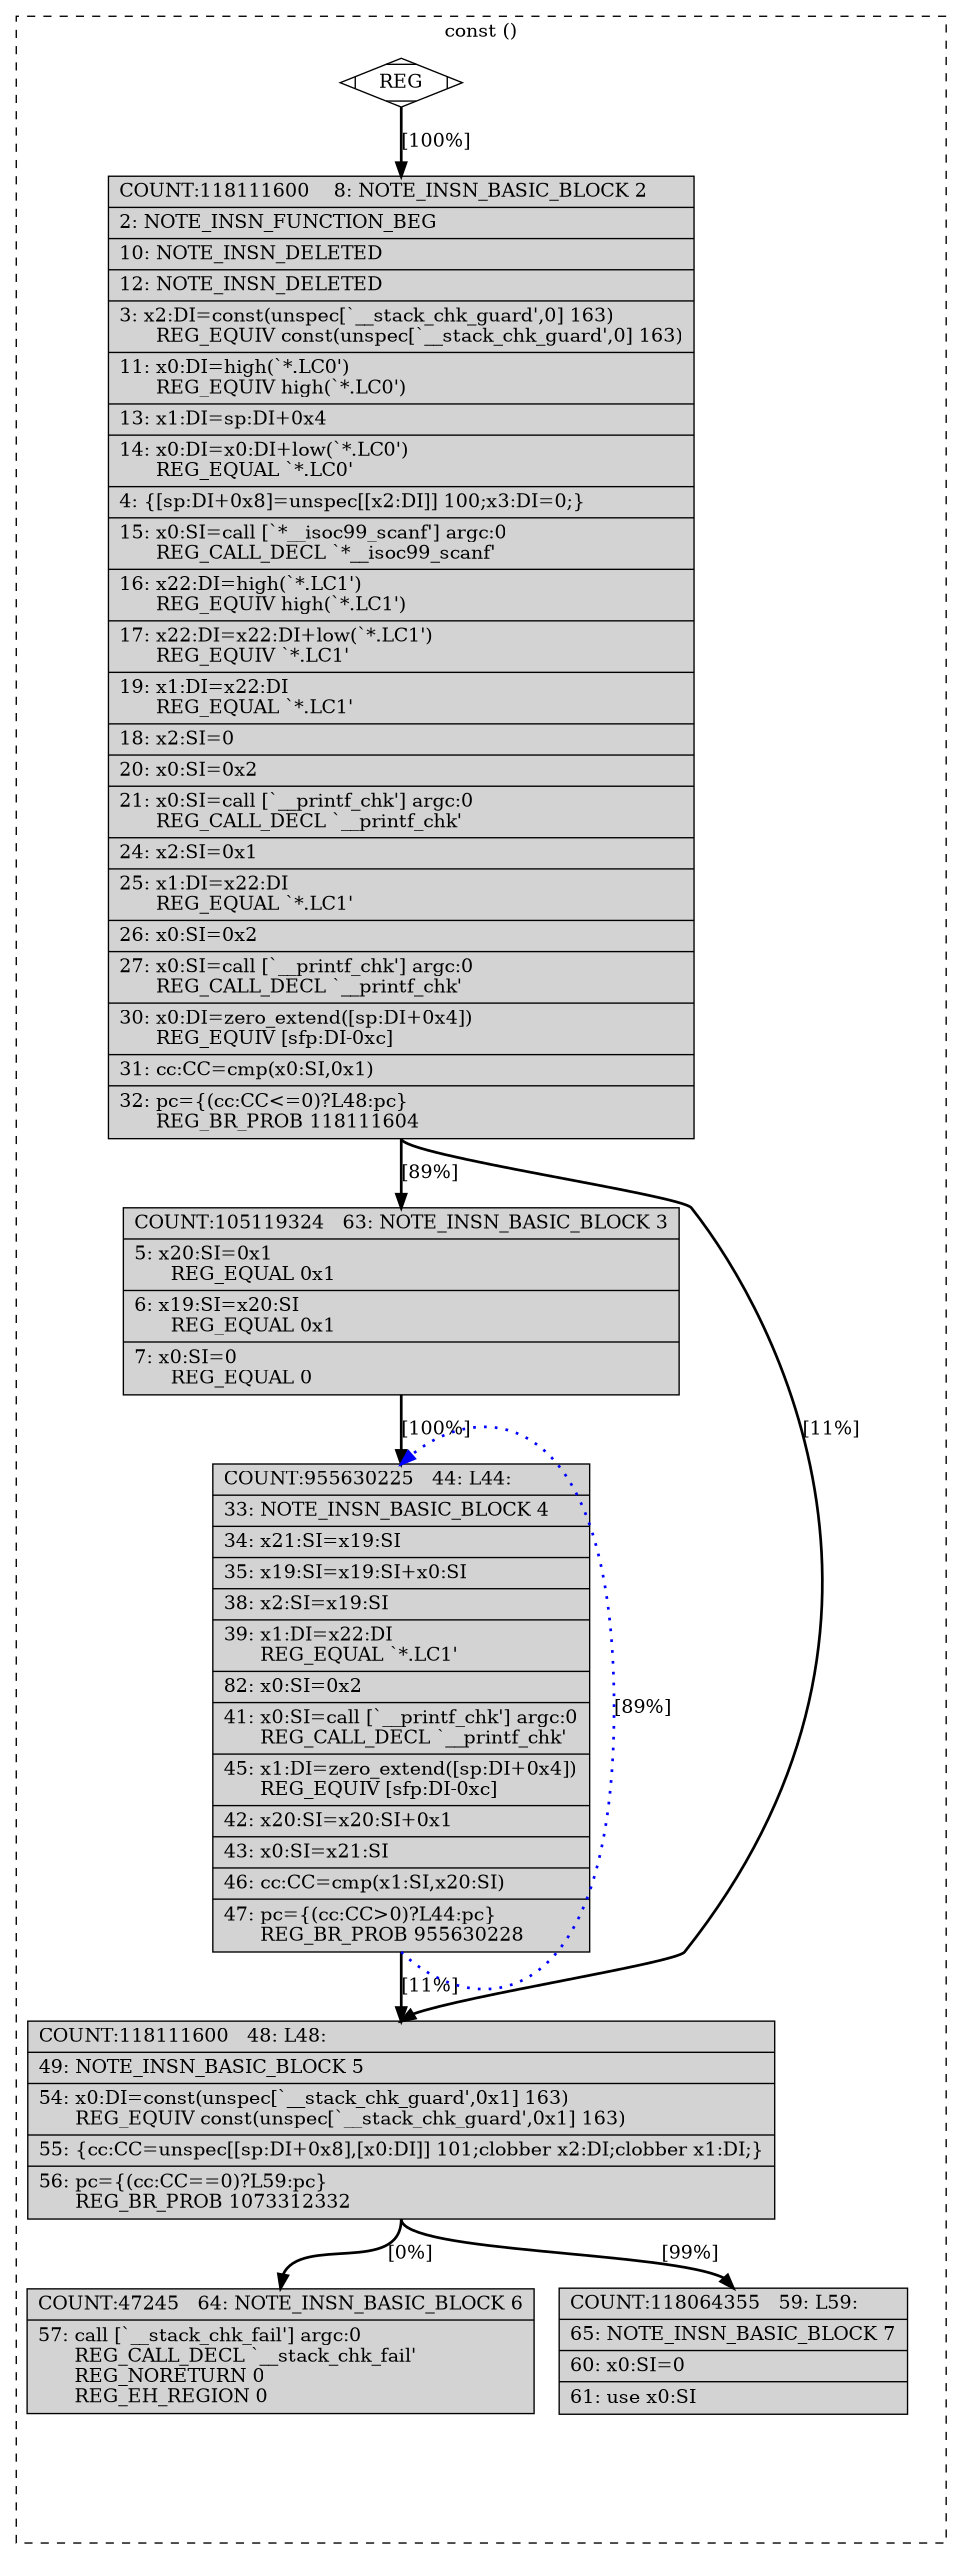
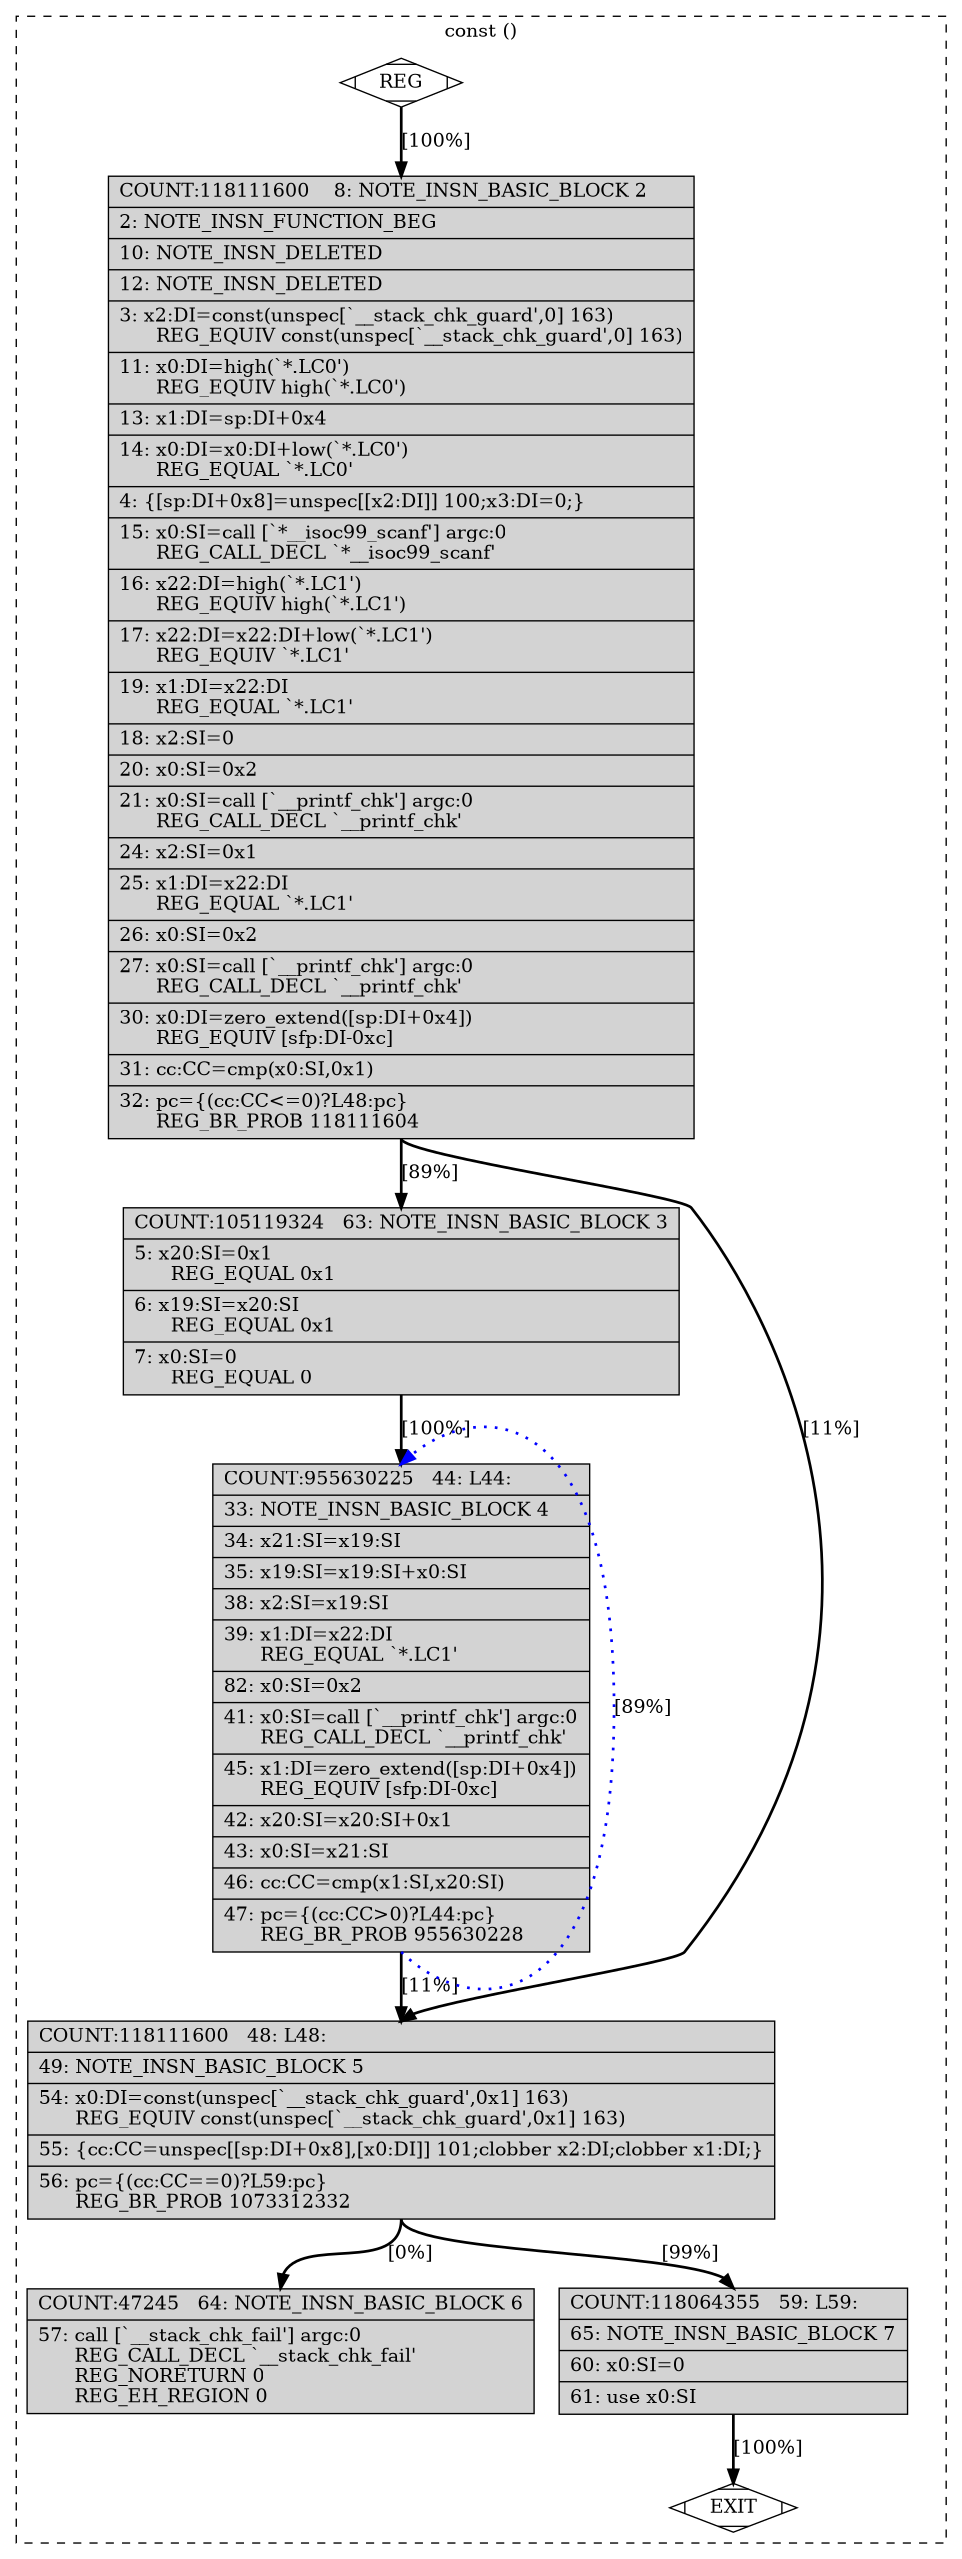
node "EXIT": added
